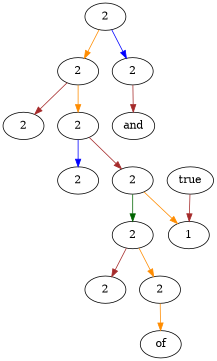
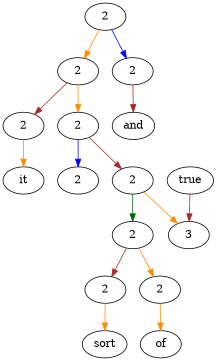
node "it": added
node "1": label "1" -> "3"
node "sort": added
